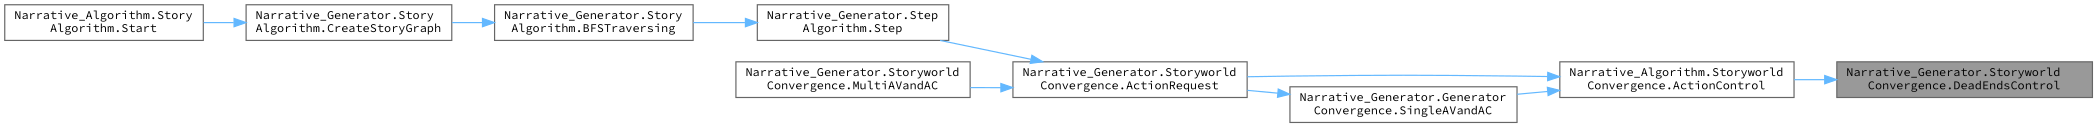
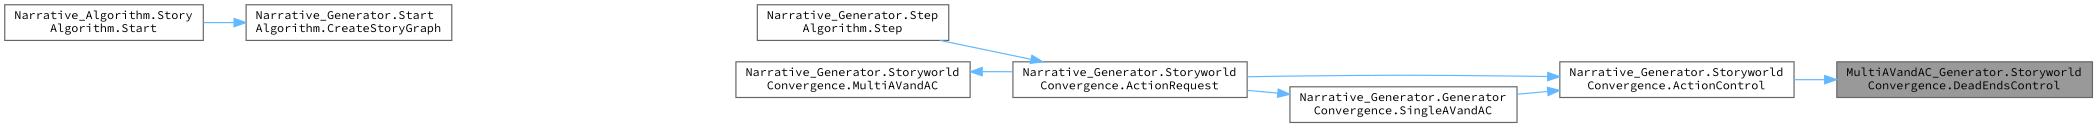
node "Narrative_Generator.Story Algorithm.CreateStoryGraph": label "Narrative_Generator.Story Algorithm.CreateStoryGraph" -> "Narrative_Generator.Start Algorithm.CreateStoryGraph"
node "Narrative_Generator.Story Algorithm.BFSTraversing": removed
node "Narrative_Algorithm.Storyworld Convergence.ActionControl": label "Narrative_Algorithm.Storyworld Convergence.ActionControl" -> "Narrative_Generator.Storyworld Convergence.ActionControl"
node "Narrative_Generator.Storyworld Convergence.DeadEndsControl": label "Narrative_Generator.Storyworld Convergence.DeadEndsControl" -> "MultiAVandAC_Generator.Storyworld Convergence.DeadEndsControl"
edge "Narrative_Generator.Storyworld Convergence.MultiAVandAC" -> "Narrative_Generator.Storyworld Convergence.ActionRequest": reversed
